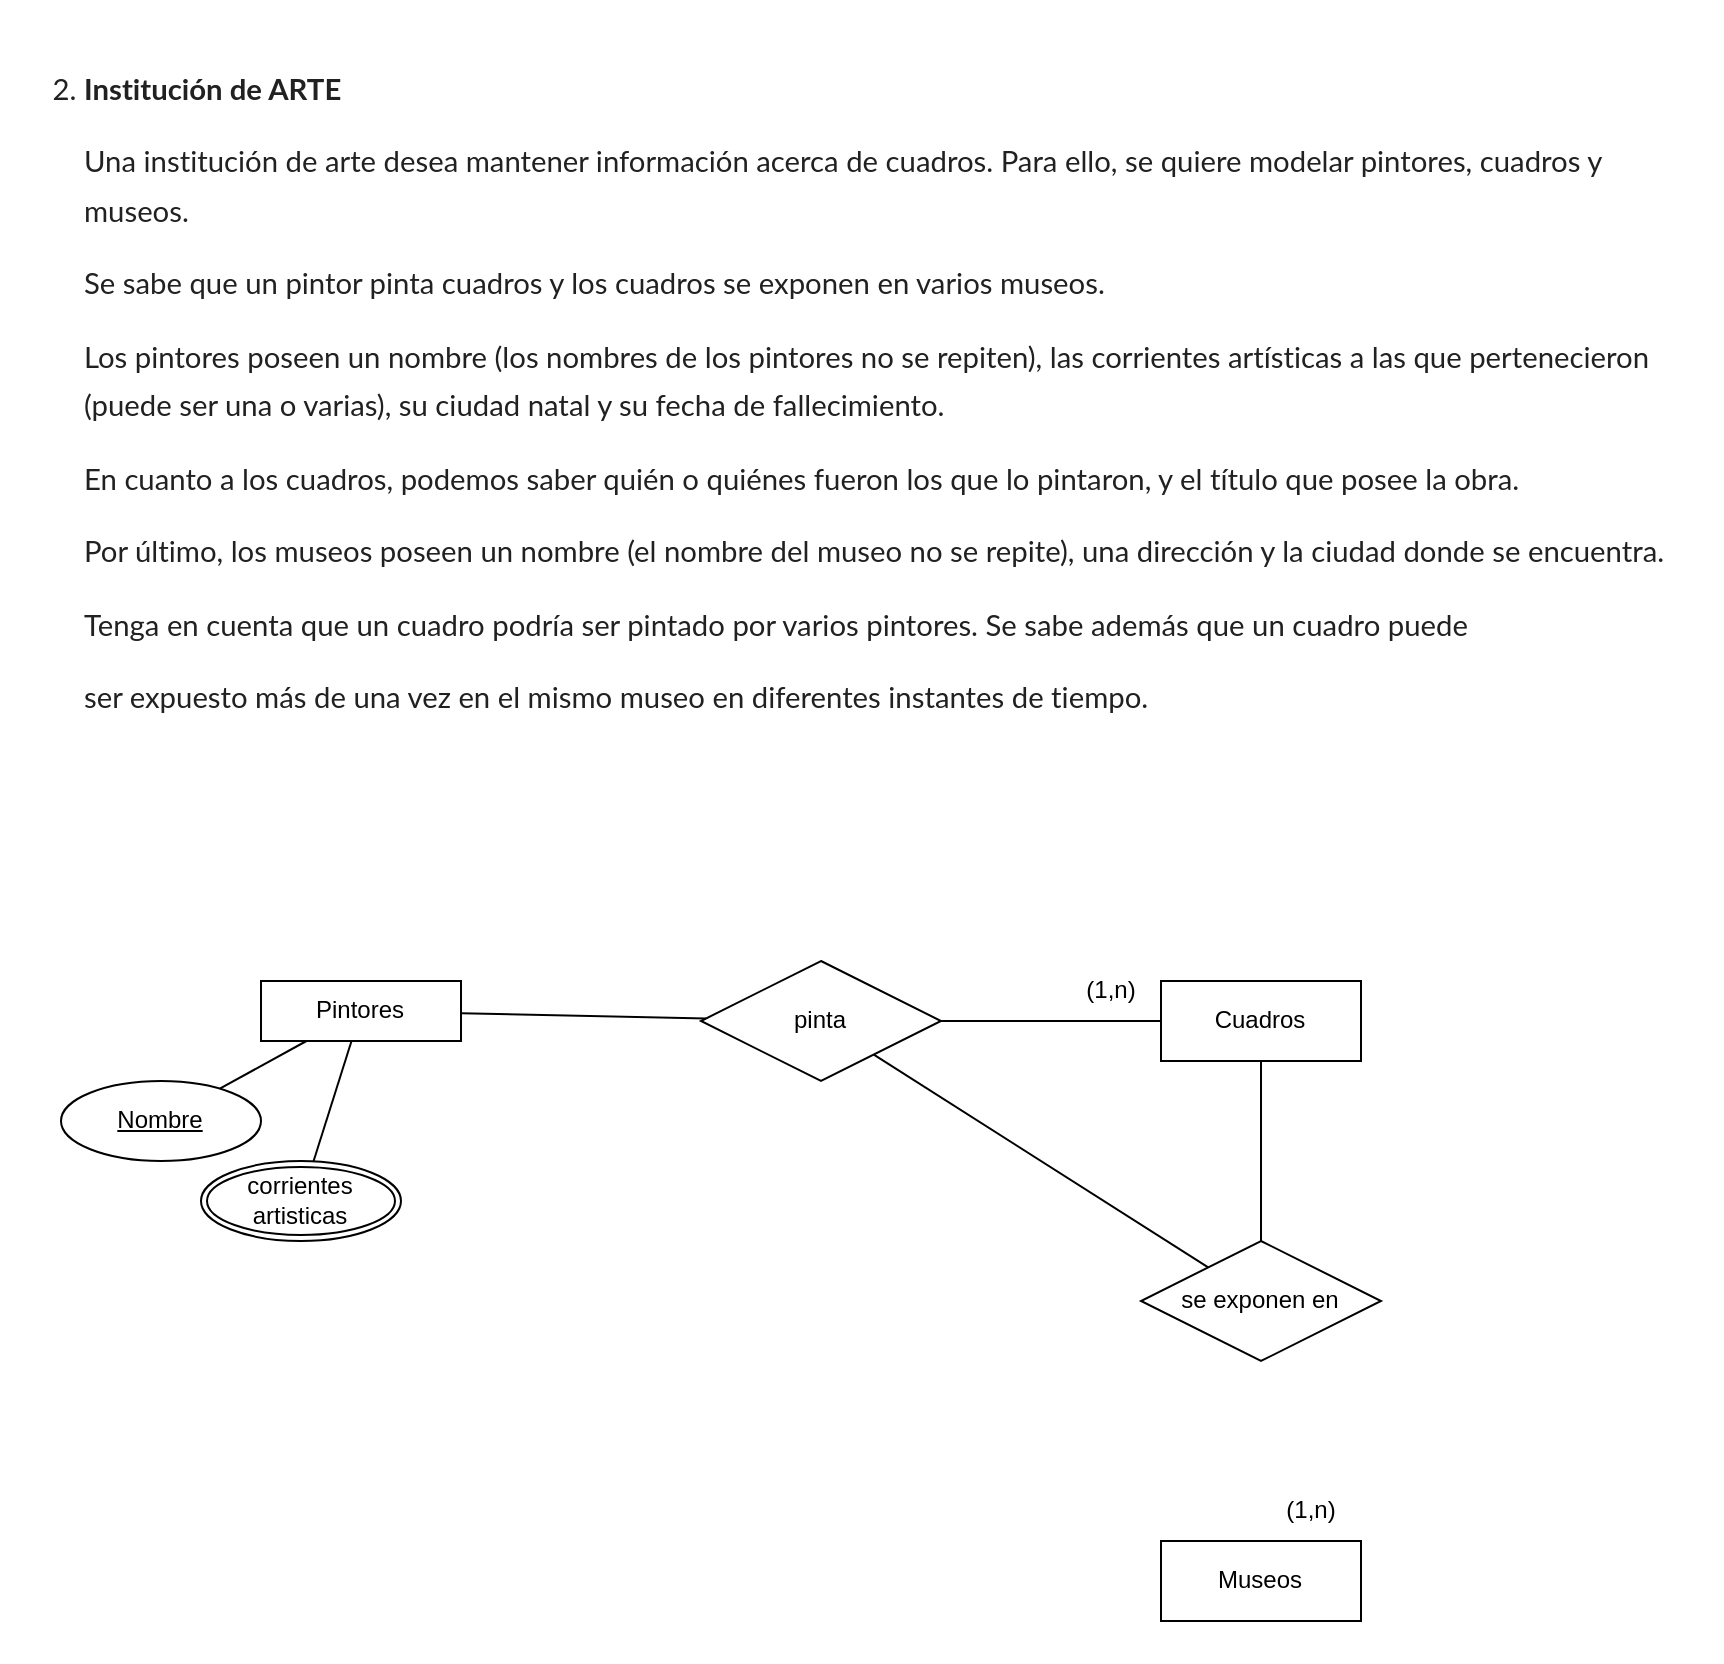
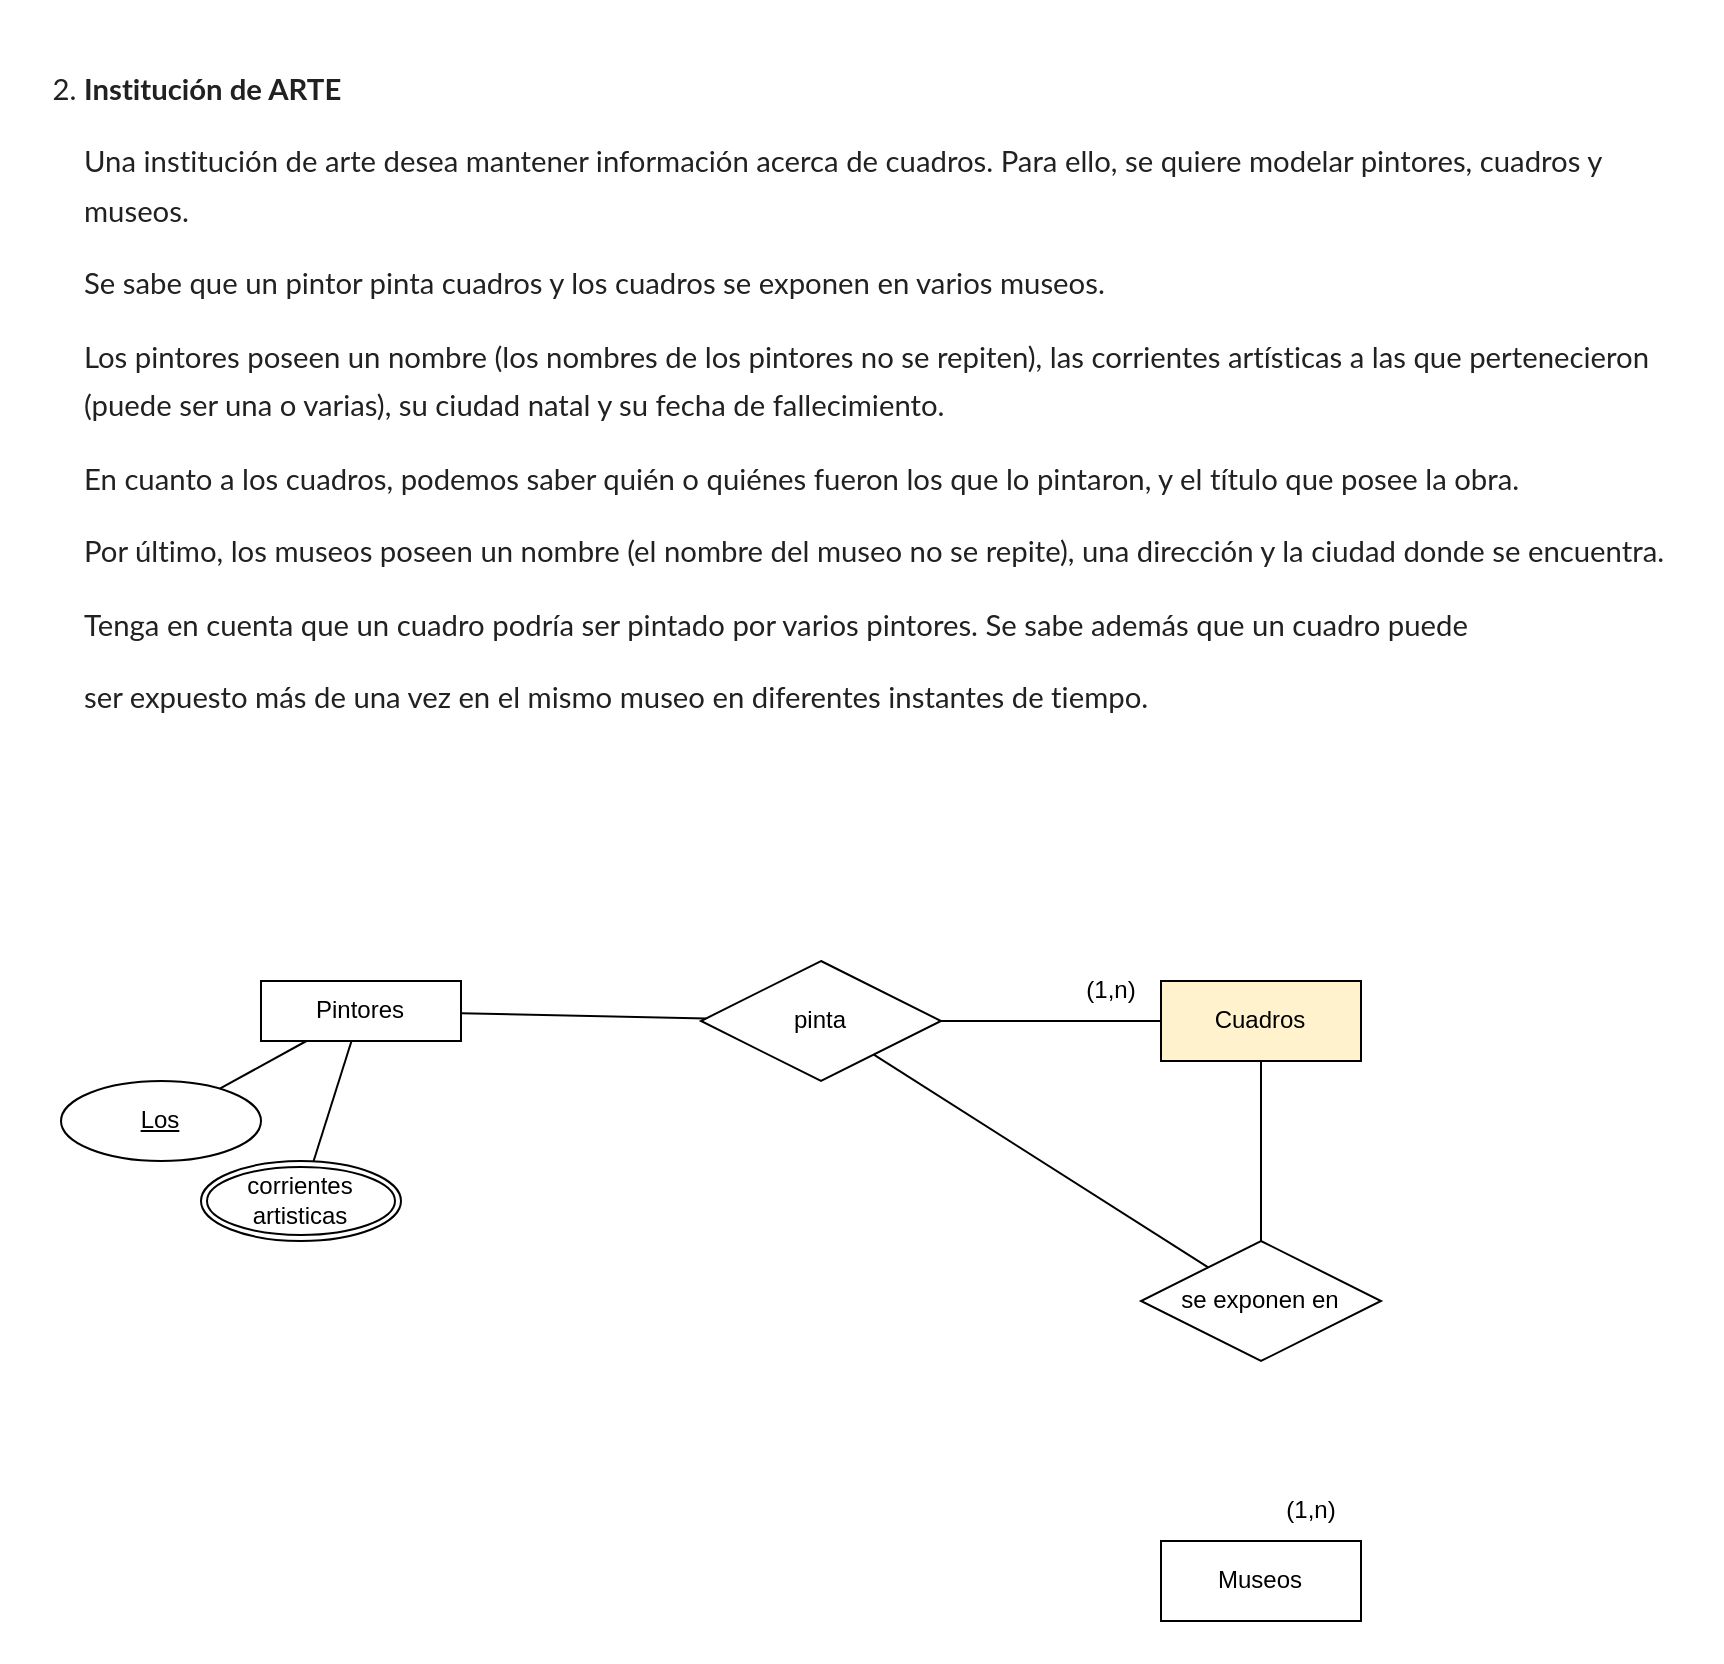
node "Cuadros": fillcolor #ffffff -> #fff2cc
node "Nombre": label "Nombre" -> "Los"
